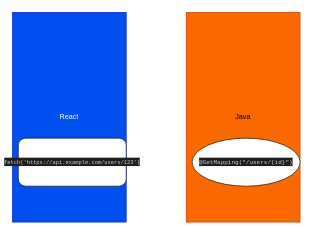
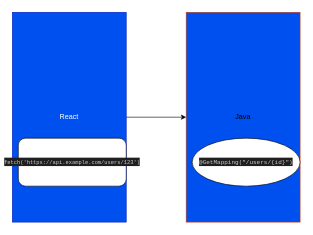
edge "React" -> "Java": added
node "Java": fillcolor #fa6800 -> #0050ef
